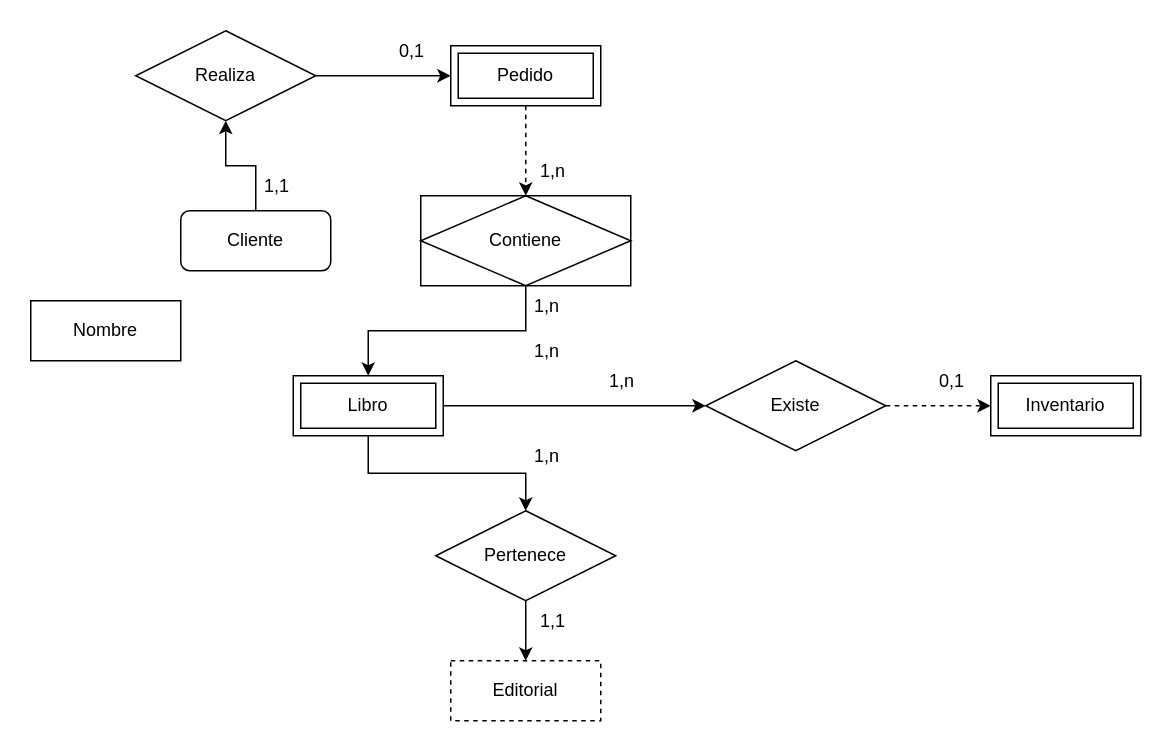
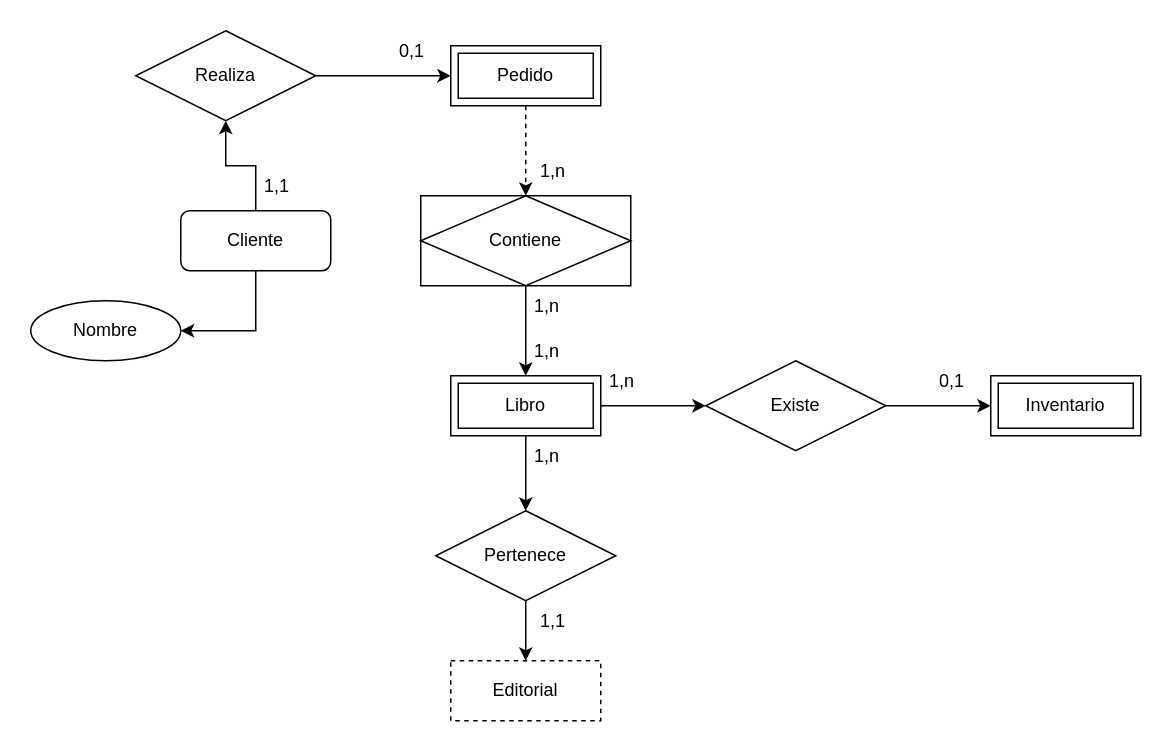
node "Nombre": shape rectangle -> ellipse
edge "Cliente" -> "Nombre": added
node "Libro": moved (368, 406) -> (526, 406)
edge "Existe" -> "Inventario": style dashed -> solid
